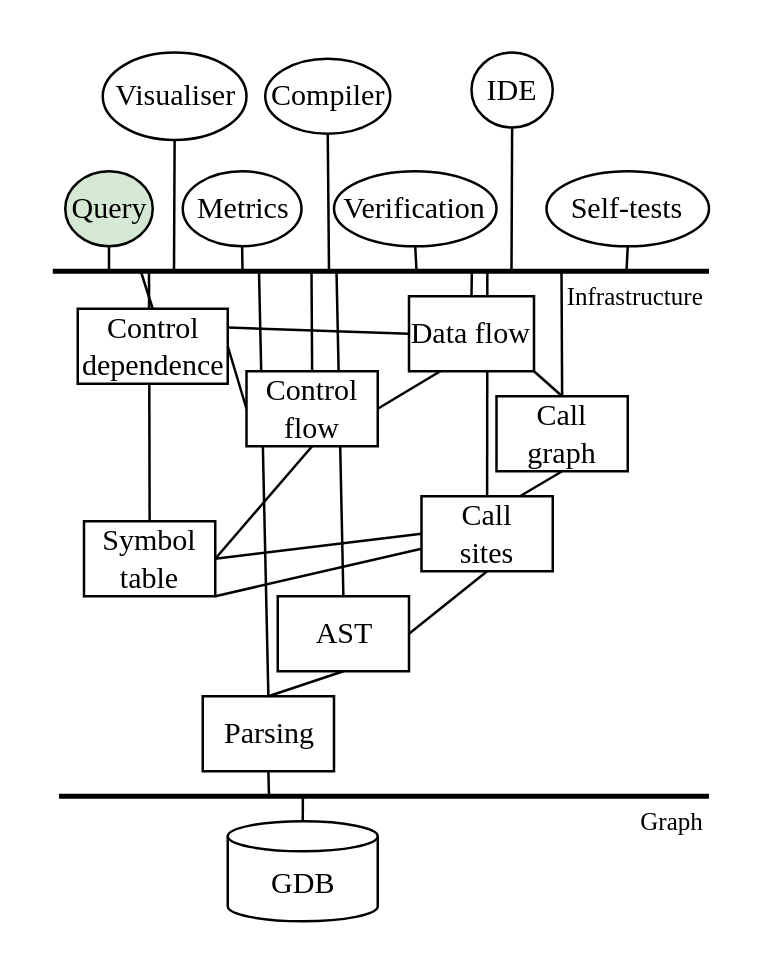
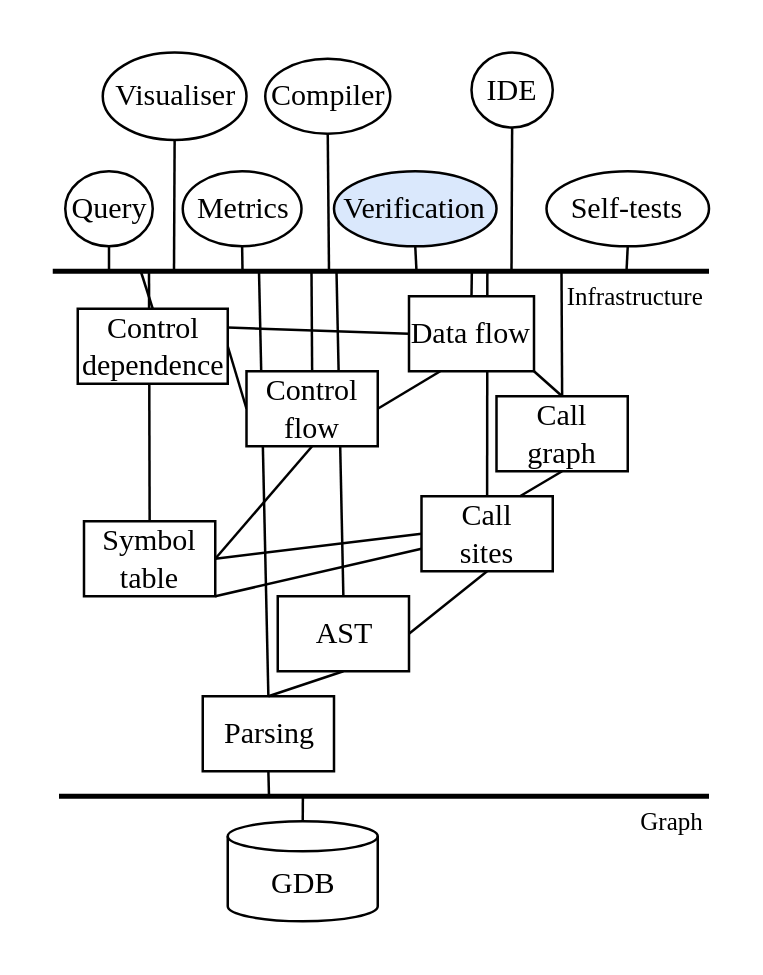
node "Query": fillcolor #d5e8d4 -> #ffffff
node "Verification": fillcolor #ffffff -> #dae8fc
